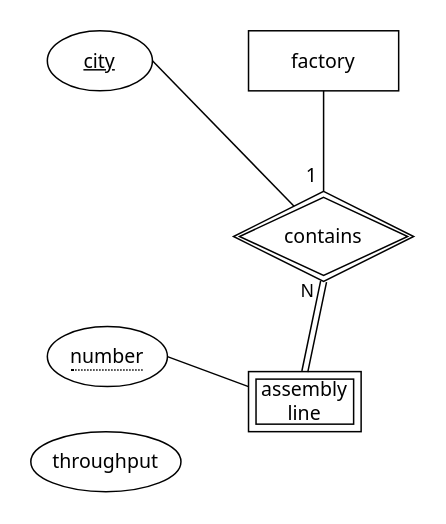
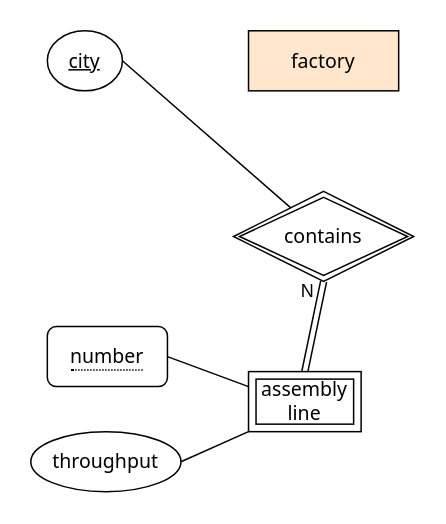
node "city": size 105x60 -> 75x60
node "factory": fillcolor #ffffff -> #ffe6cc
edge "factory" -- "contains": removed, label "1"
node "number": shape ellipse -> rounded rectangle
edge "assembly line" -- "throughput": added
